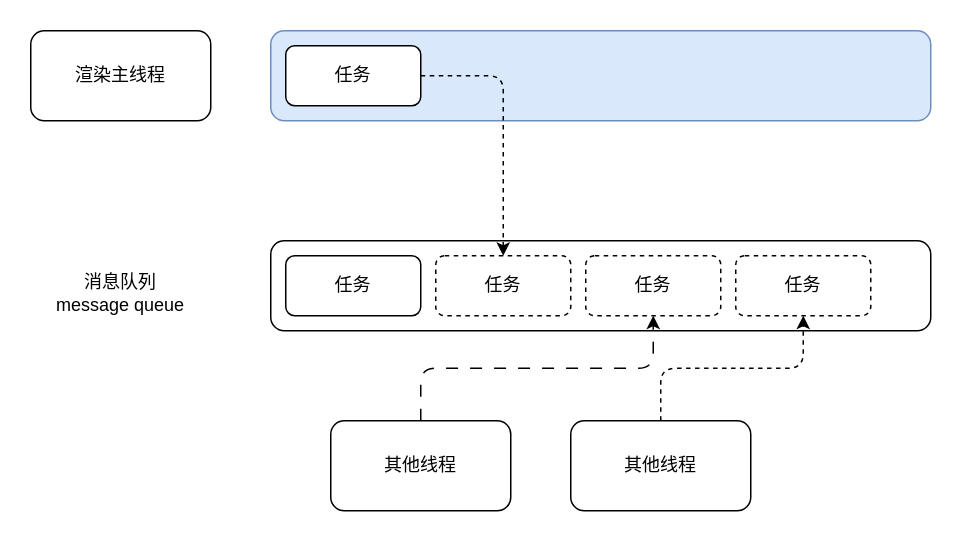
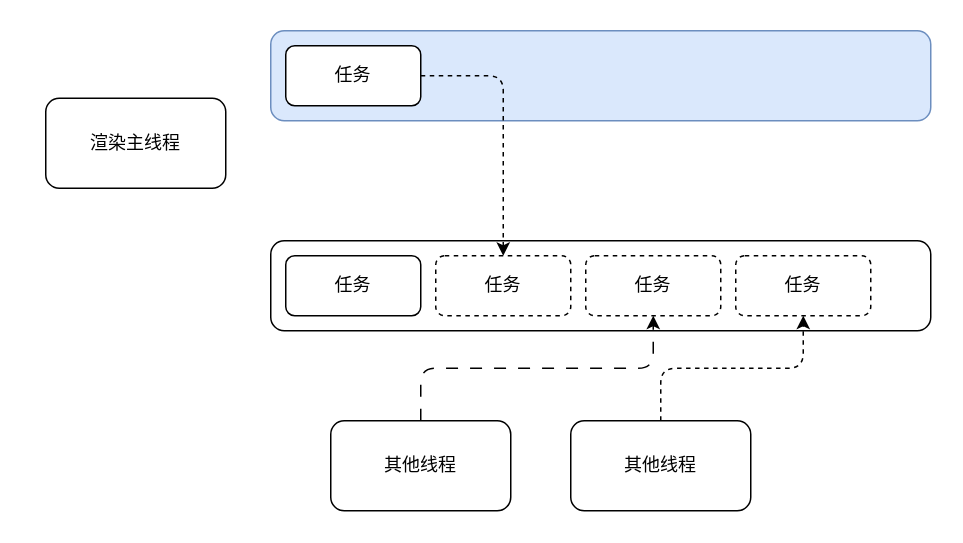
node "渲染主线程": moved (121, 76) -> (136, 143)
node "消息队列 message queue": removed
